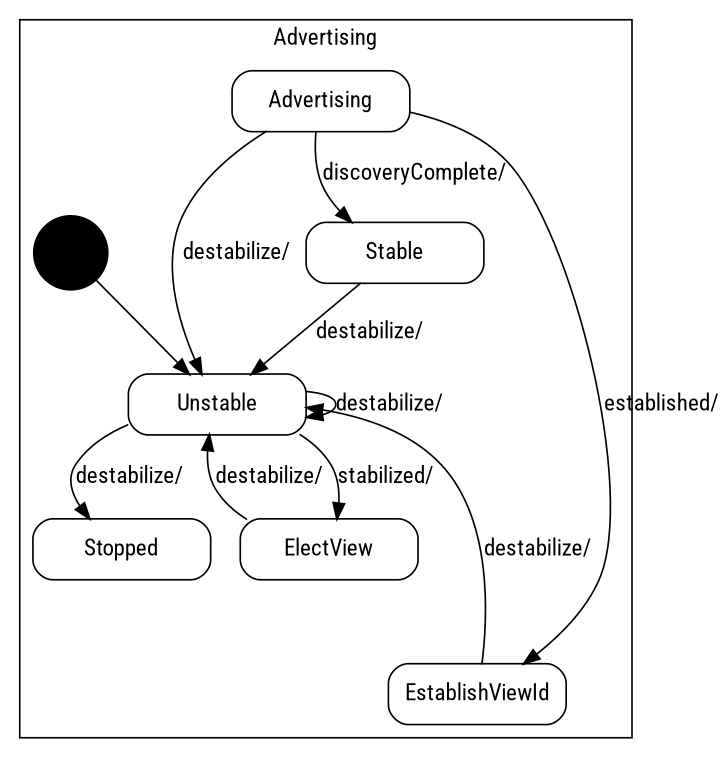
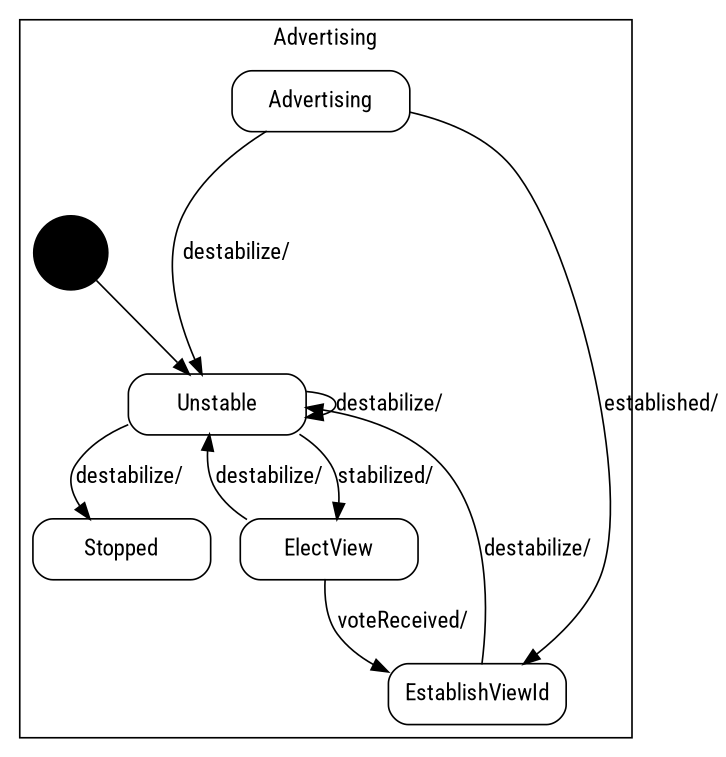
node "Stable": removed
edge "ElectView" -> "EstablishViewId": added, label "voteReceived/"
